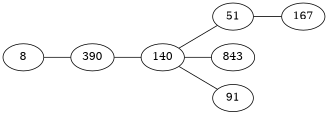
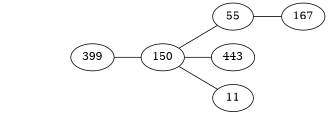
node "51": label "51" -> "55"
node "8": removed
node "390": label "390" -> "399"
node "140": label "140" -> "150"
node "843": label "843" -> "443"
node "91": label "91" -> "11"
